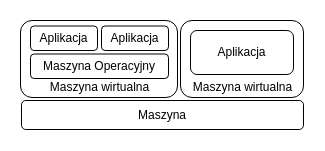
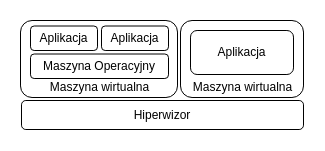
node "Maszyna": label "Maszyna" -> "Hiperwizor"
